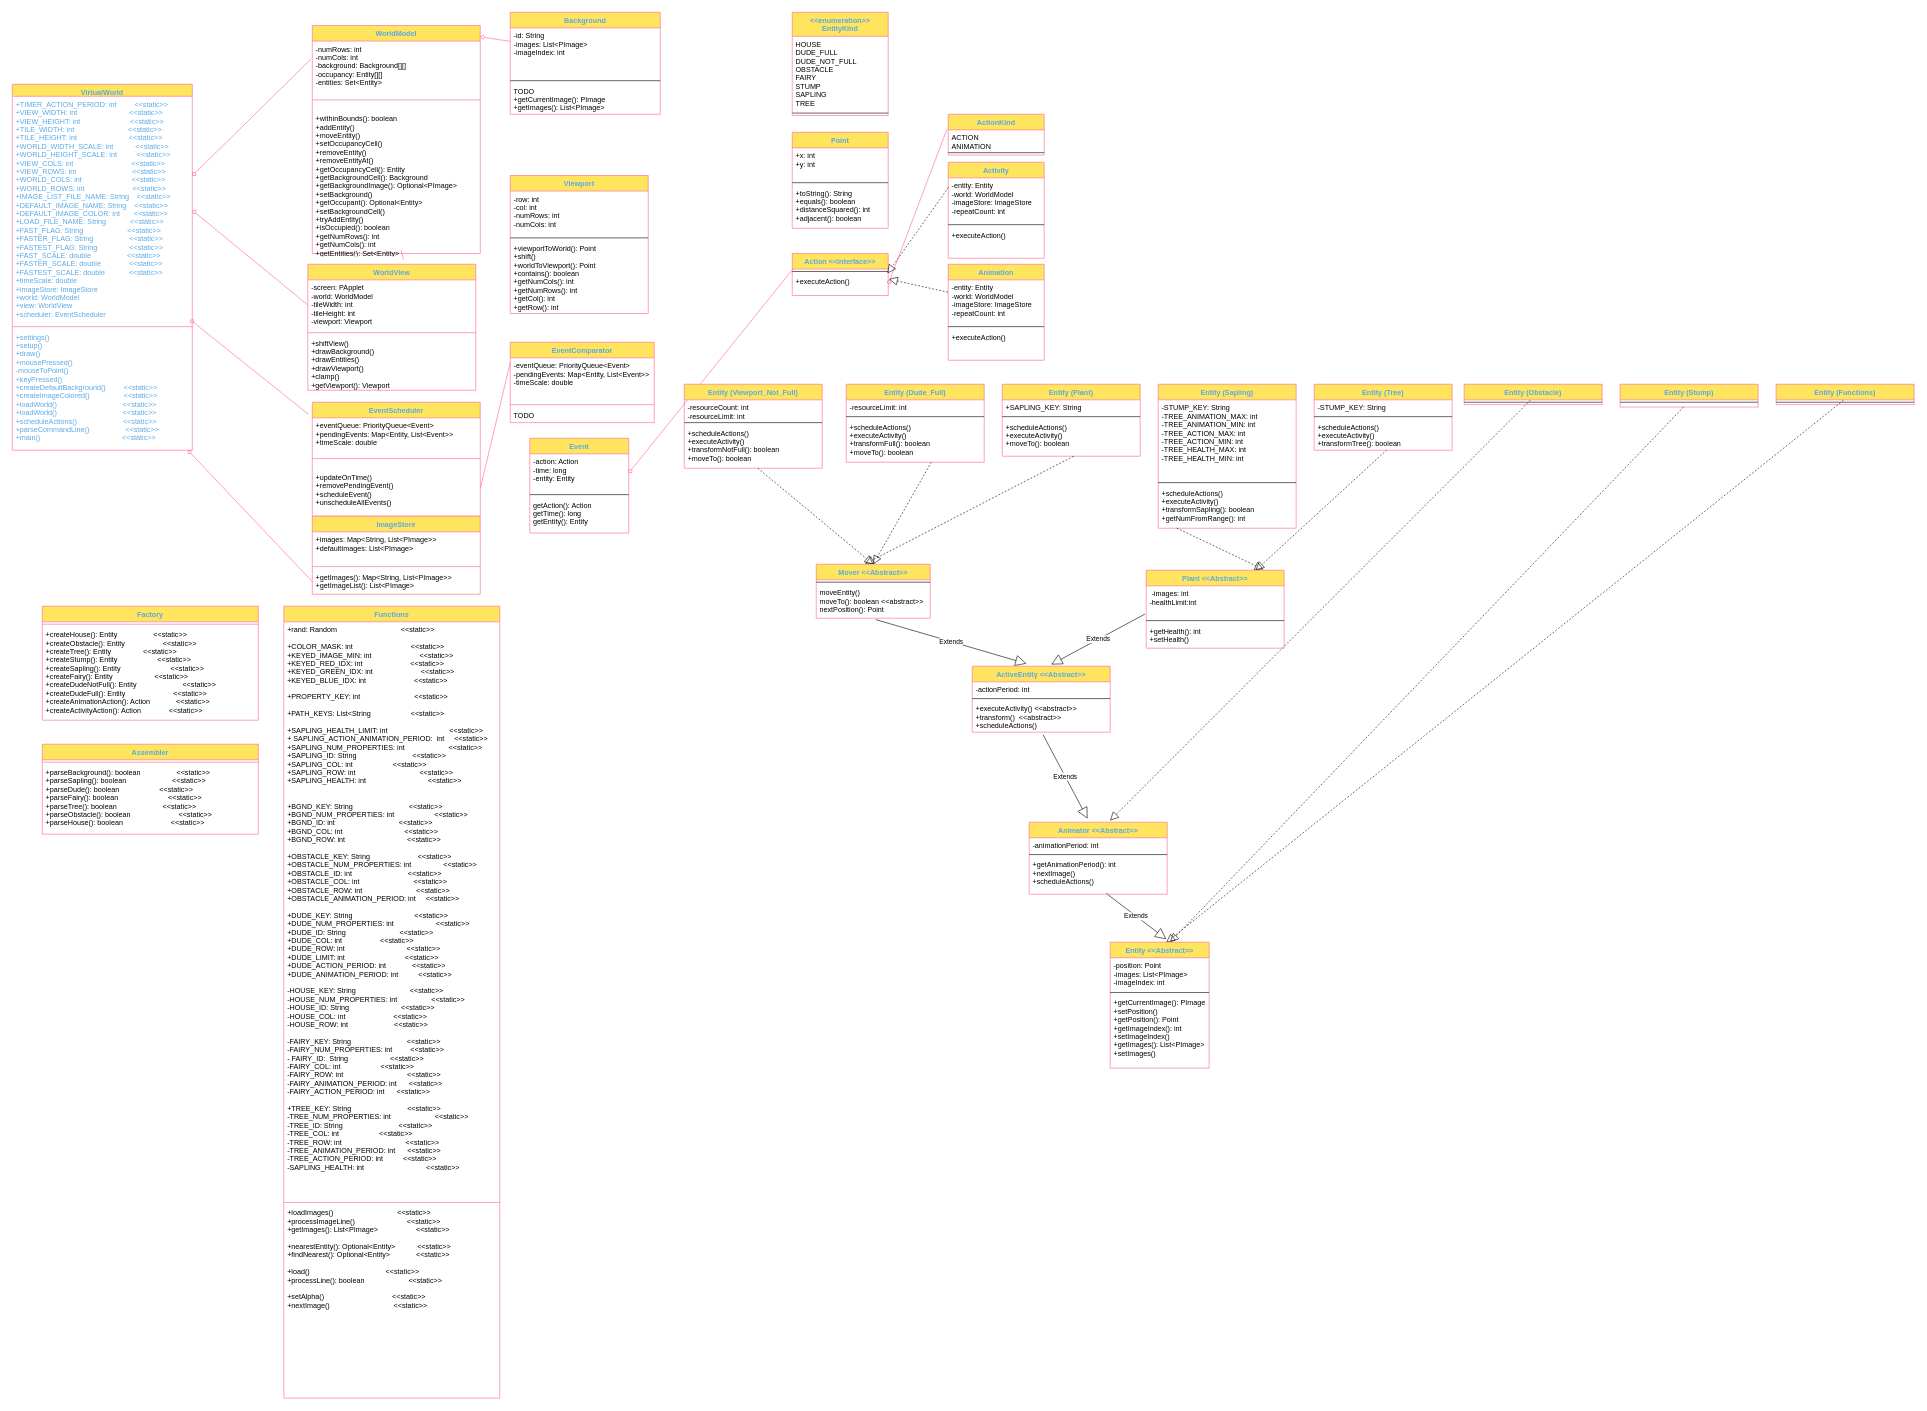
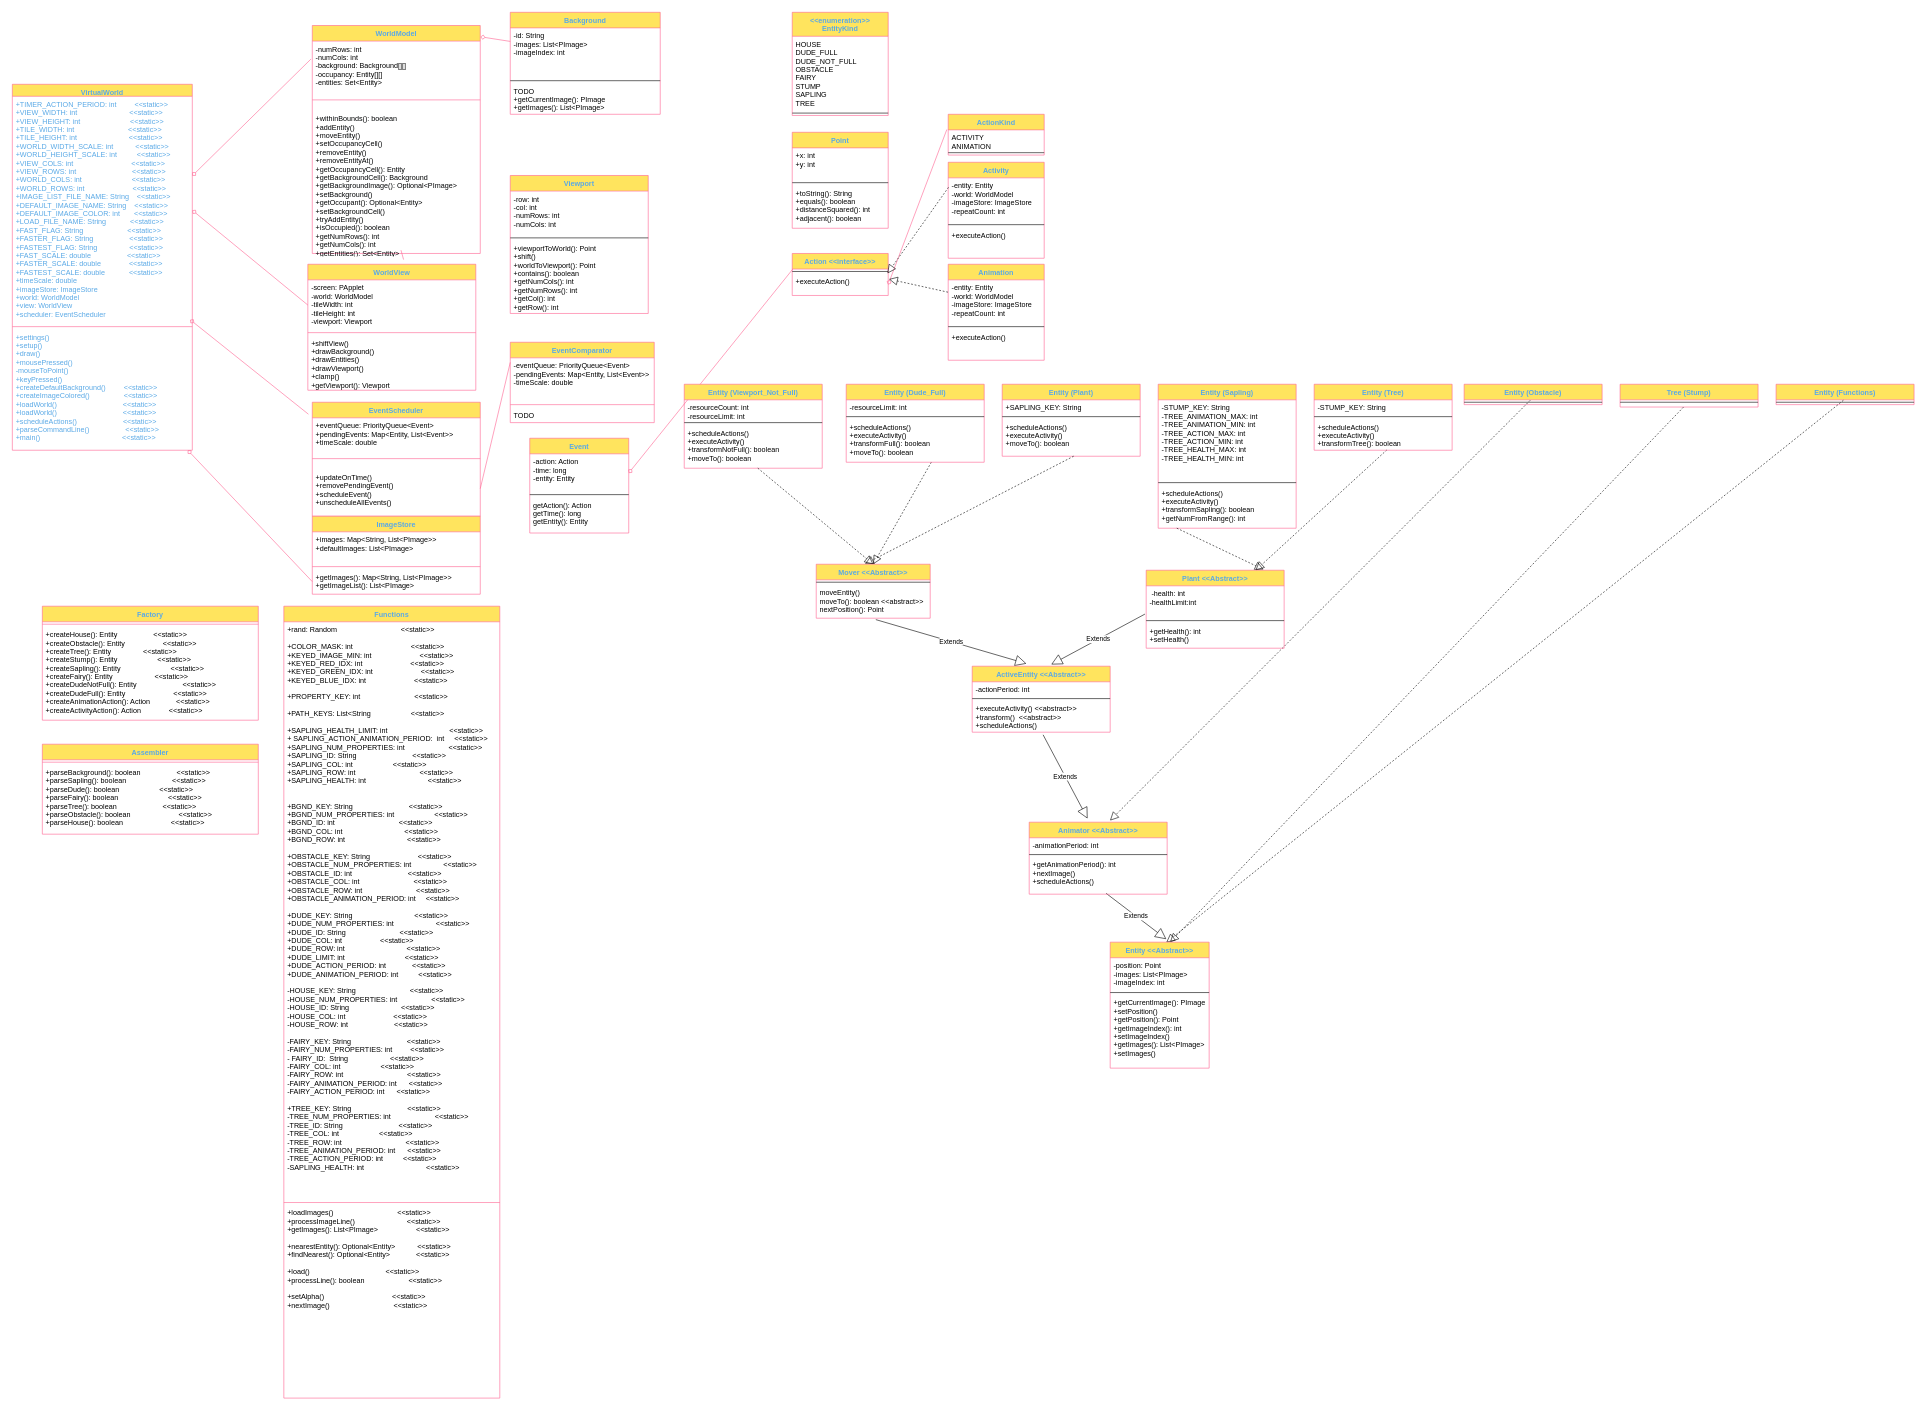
node "ACTION ANIMATION": label "ACTION ANIMATION" -> "ACTIVITY ANIMATION"
node "Entity (Stump)": label "Entity (Stump)" -> "Tree (Stump)"
node "-images: int -healthLimit:int": label "-images: int -healthLimit:int" -> "-health: int -healthLimit:int"
